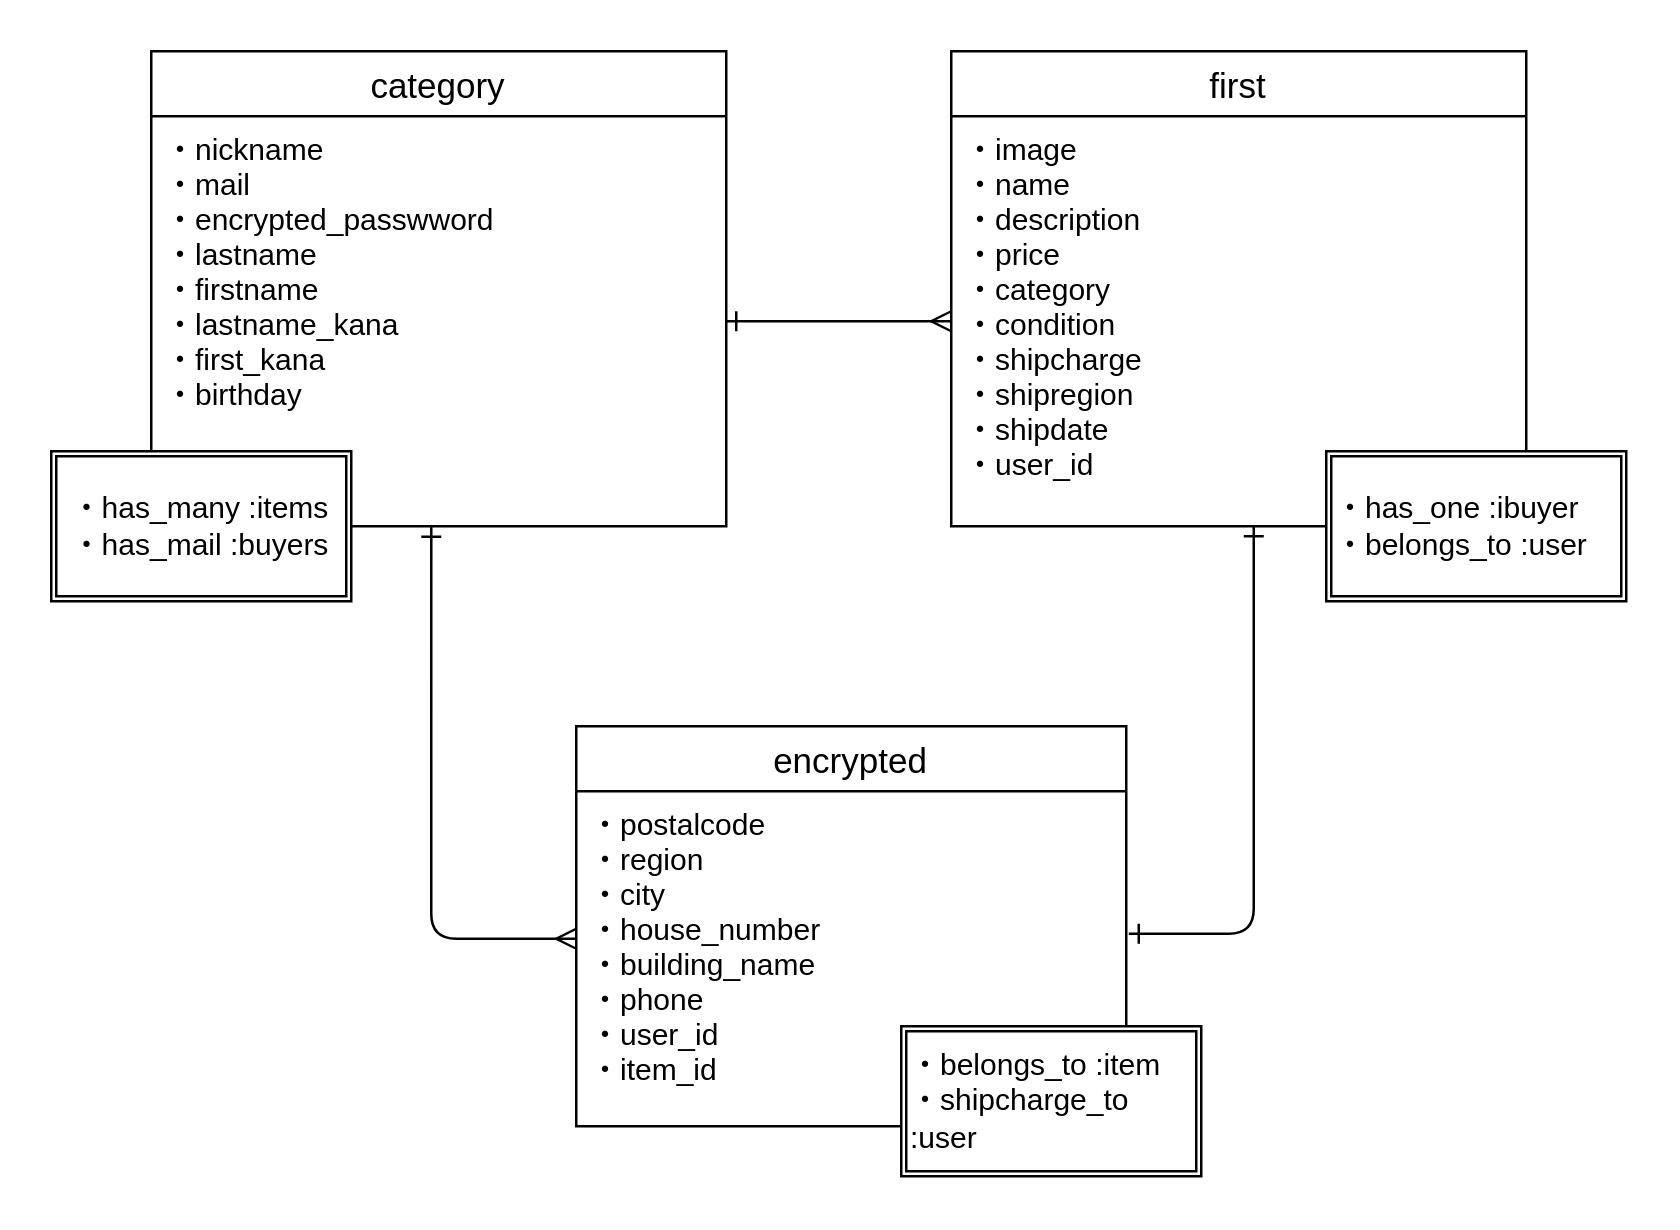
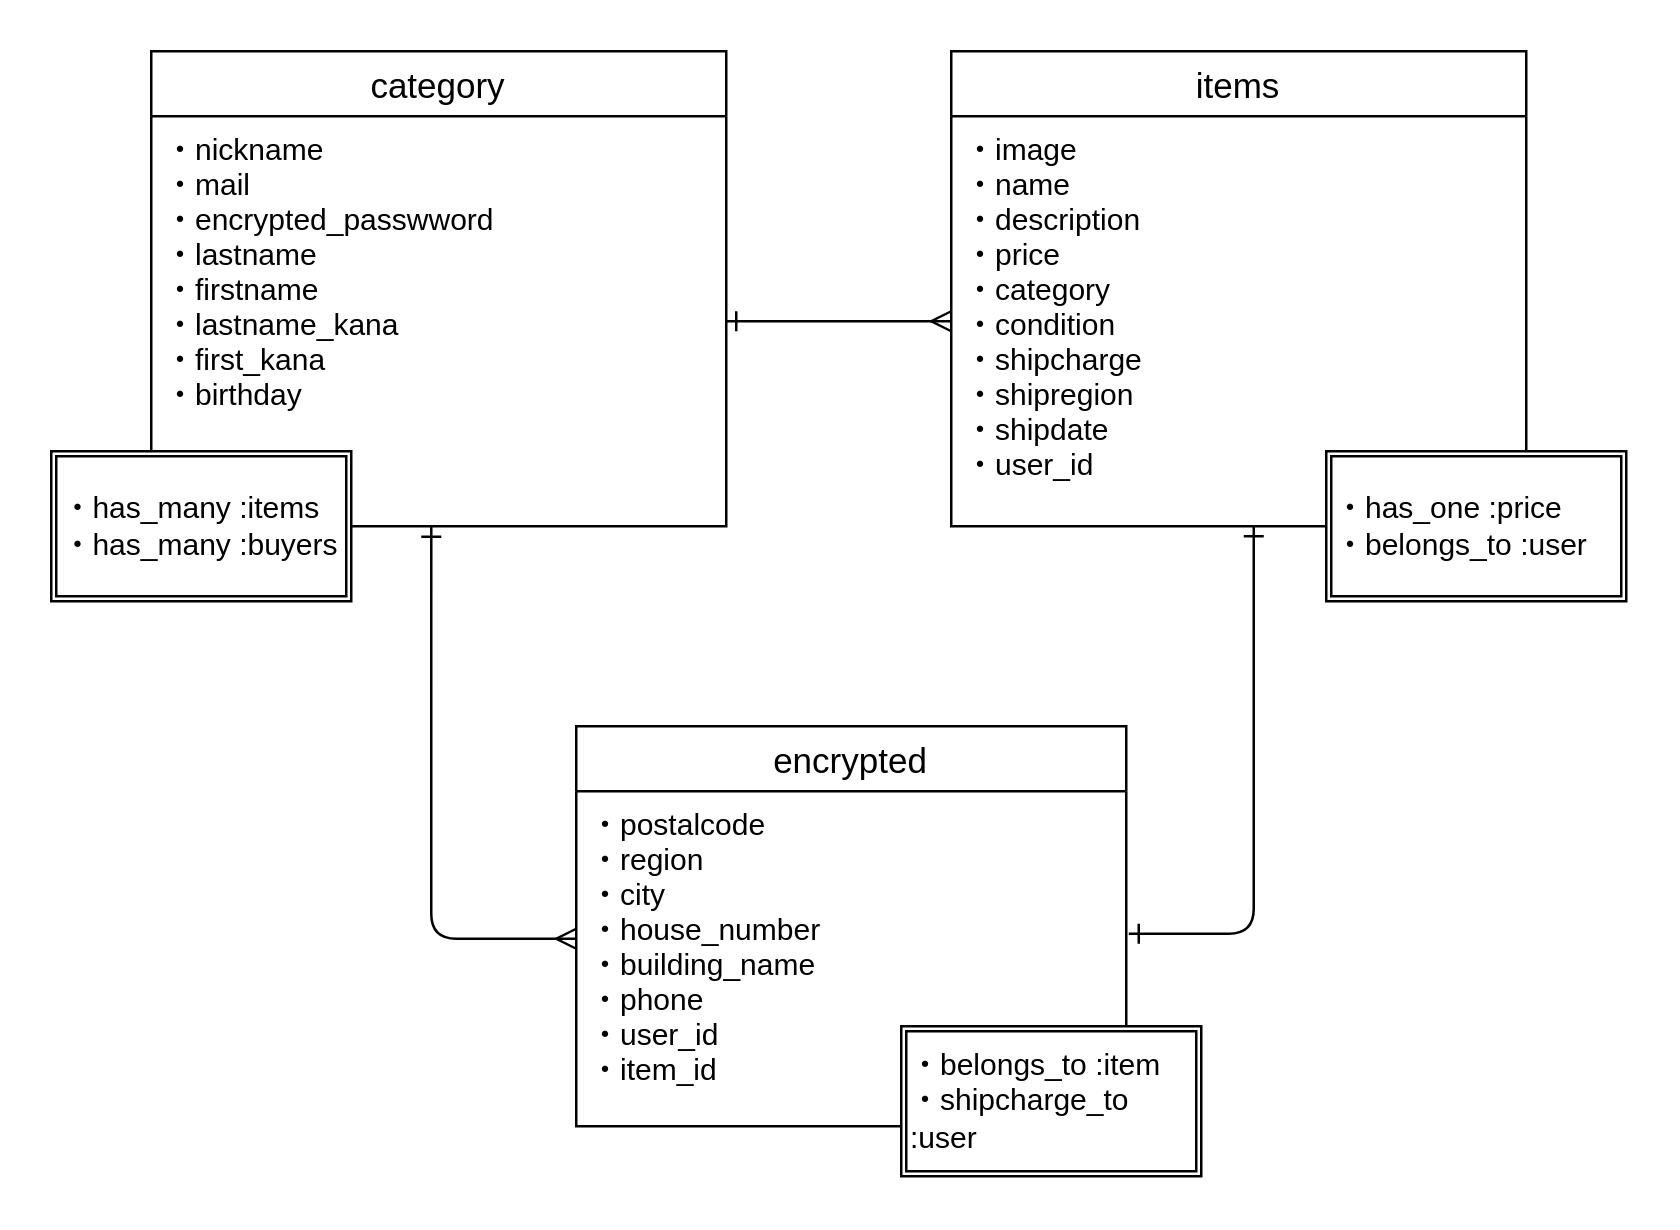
node "first": label "first" -> "items"
node "・has_many :items ・has_mail :buyers": label "・has_many :items ・has_mail :buyers" -> "・has_many :items ・has_many :buyers"
node "・has_one :ibuyer ・belongs_to :user": label "・has_one :ibuyer ・belongs_to :user" -> "・has_one :price ・belongs_to :user"
